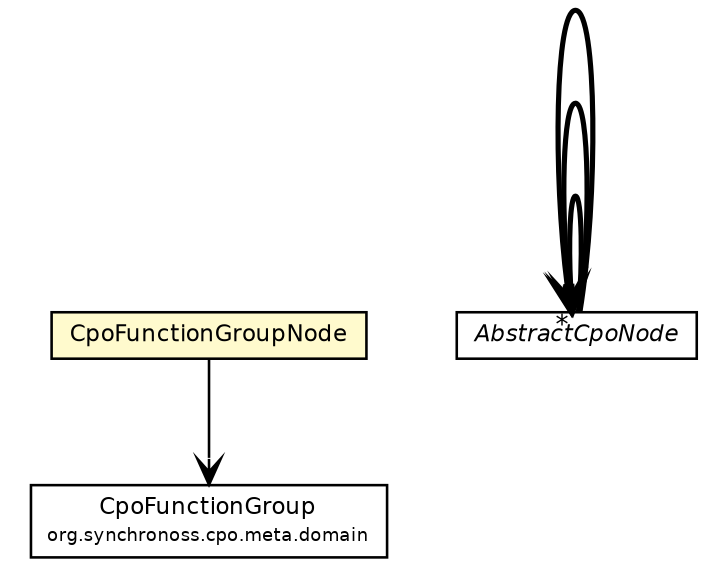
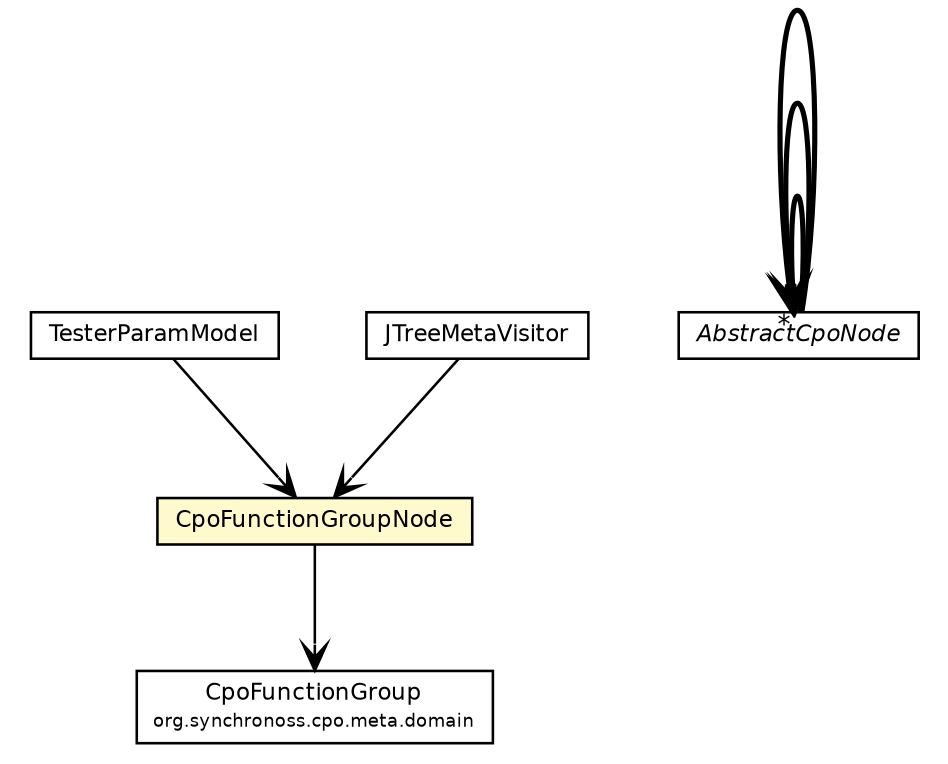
node "TesterParamModel": added
node "JTreeMetaVisitor": added
